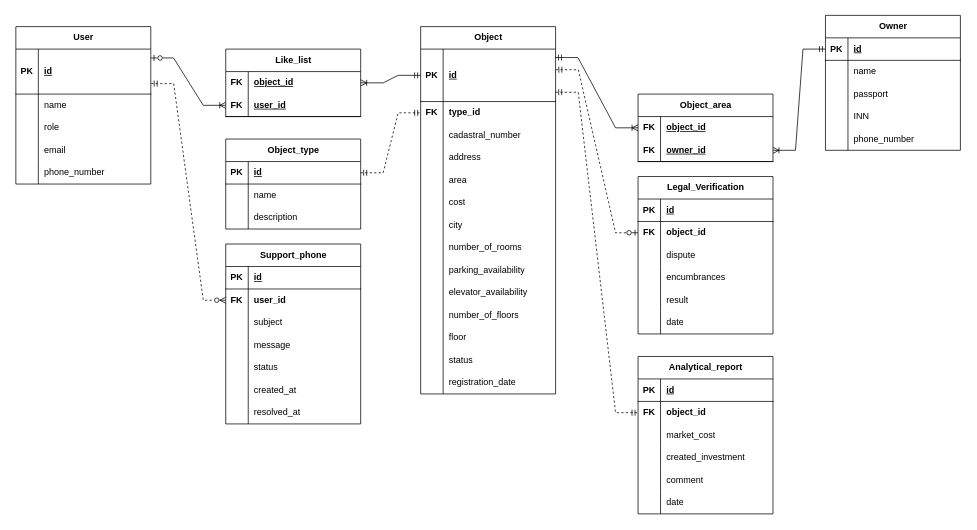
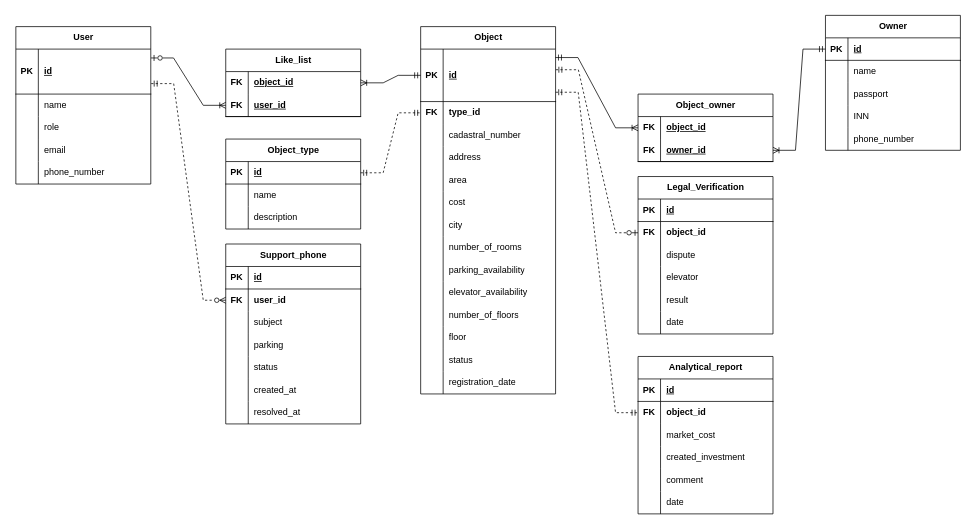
node "Object_area": label "Object_area" -> "Object_owner"
node "encumbrances": label "encumbrances" -> "elevator"
node "message": label "message" -> "parking"
